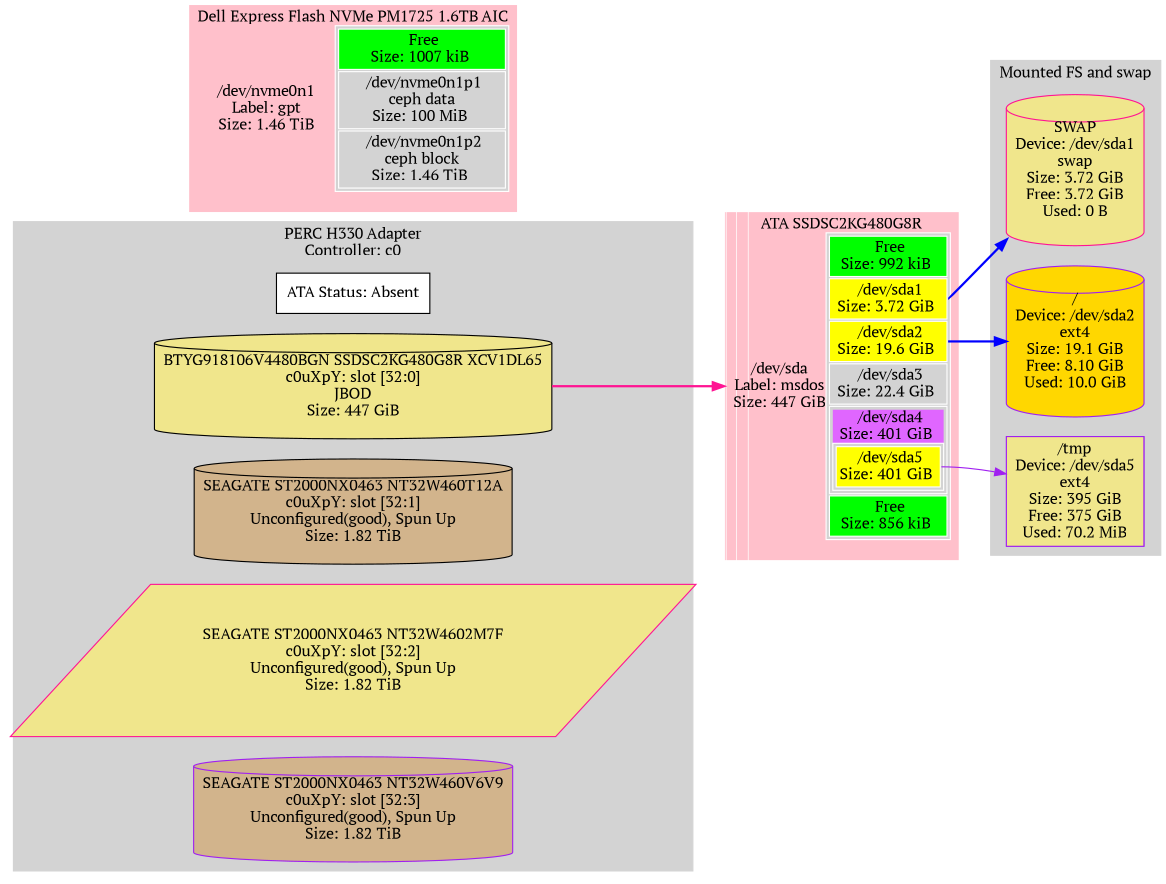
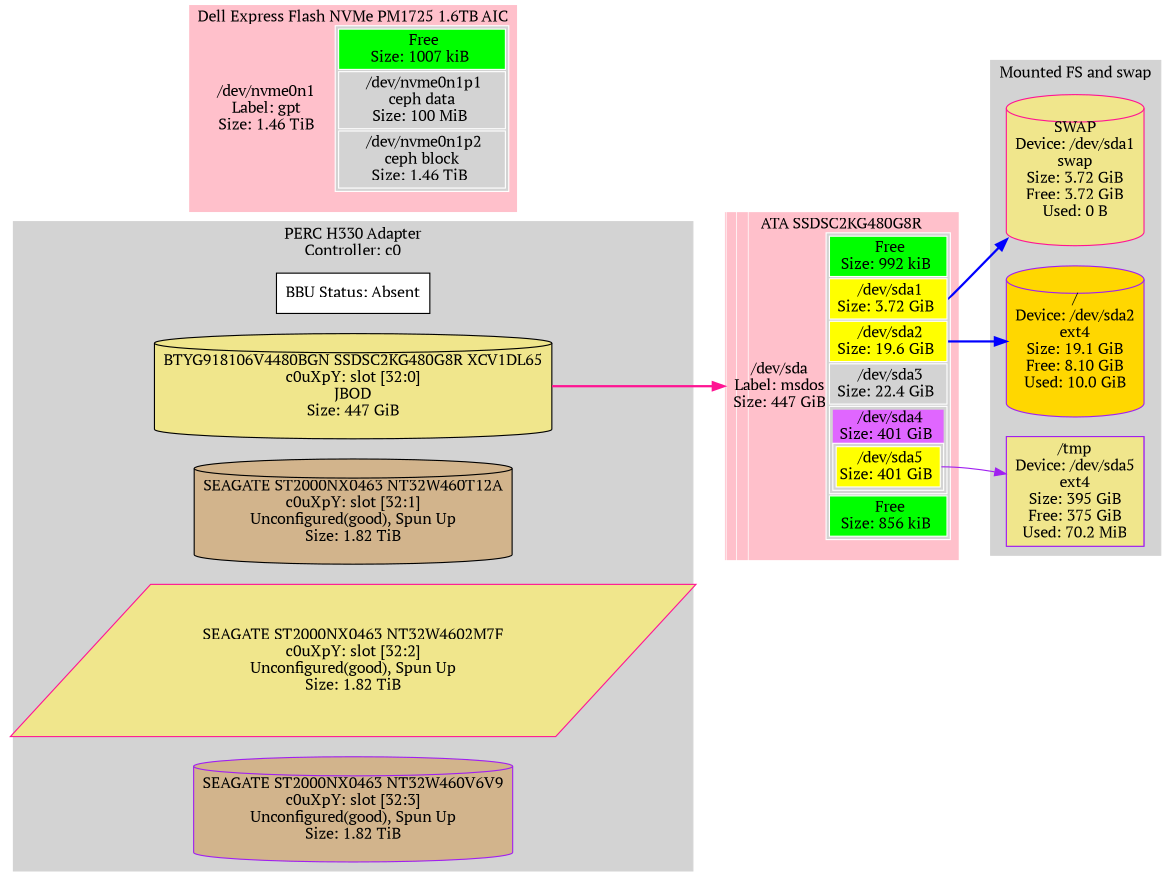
node "ATA Status: Absent": label "ATA Status: Absent" -> "BBU Status: Absent"
